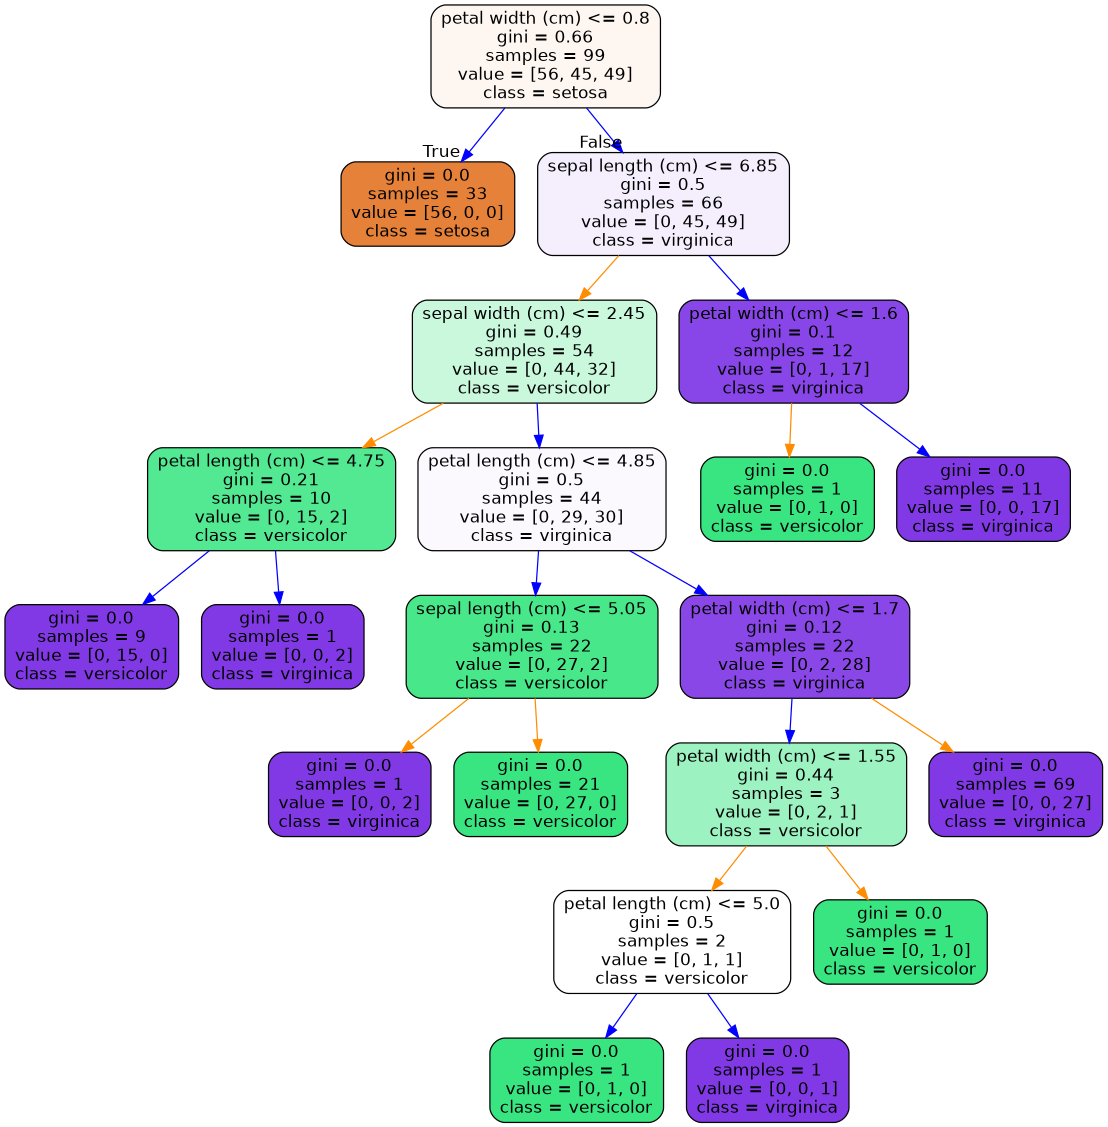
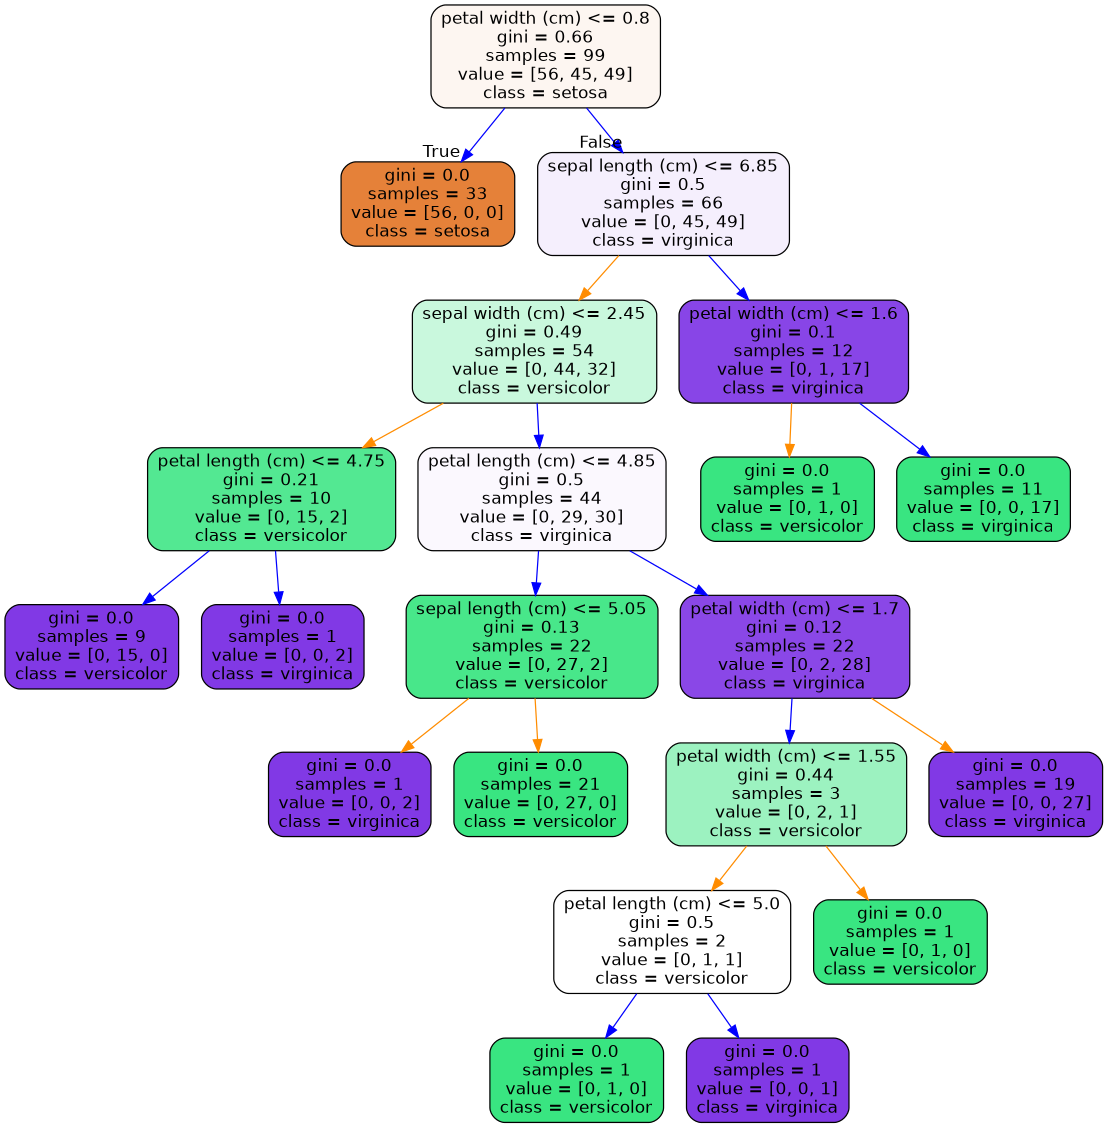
node "gini = 0.0 samples = 11 value = [0, 0, 17] class = virginica": fillcolor #8139e5 -> #39e581
node "gini = 0.0 samples = 69 value = [0, 0, 27] class = virginica": label "gini = 0.0 samples = 69 value = [0, 0, 27] class = virginica" -> "gini = 0.0 samples = 19 value = [0, 0, 27] class = virginica"
